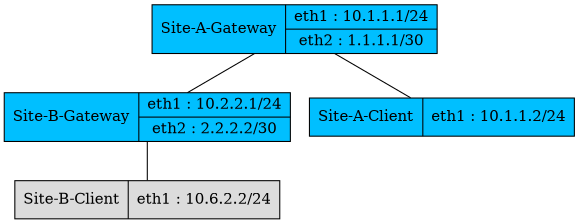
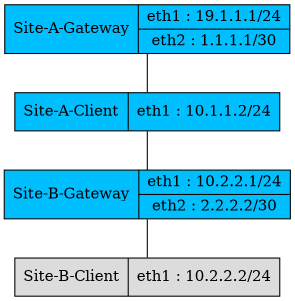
node "Site-A-Gateway": text "eth1 : 10.1.1.1/24" -> "eth1 : 19.1.1.1/24"
edge "Site-A-Gateway" -- "Site-B-Gateway": now "Site-A-Client" -- "Site-B-Gateway"
node "Site-B-Client": text "eth1 : 10.6.2.2/24" -> "eth1 : 10.2.2.2/24"
